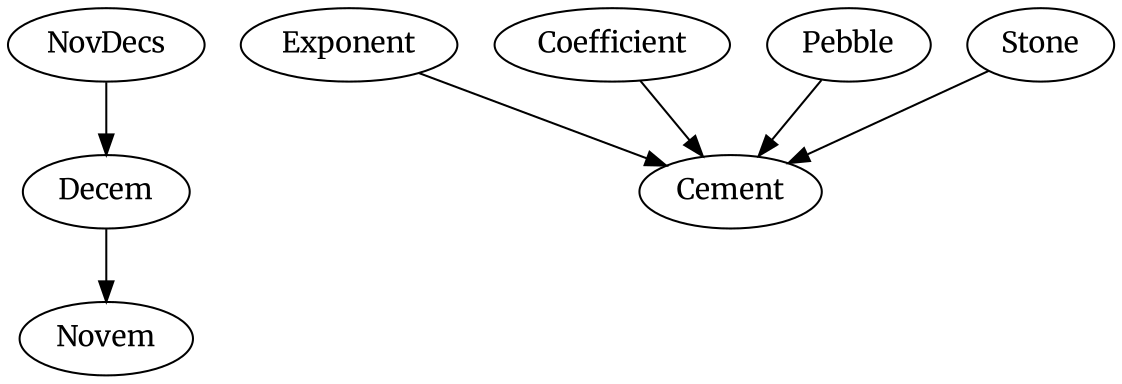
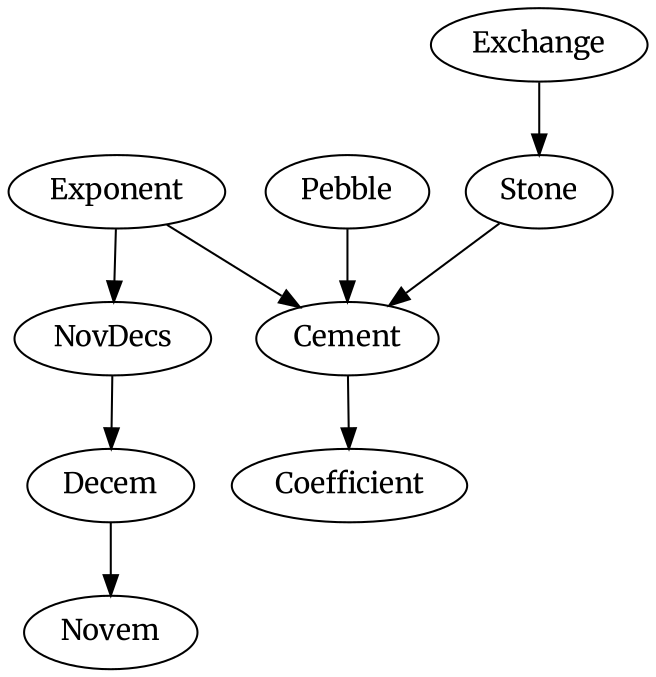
node "Exchange": added
edge "Coefficient" -> "Cement": reversed
edge "Exponent" -> "NovDecs": added
